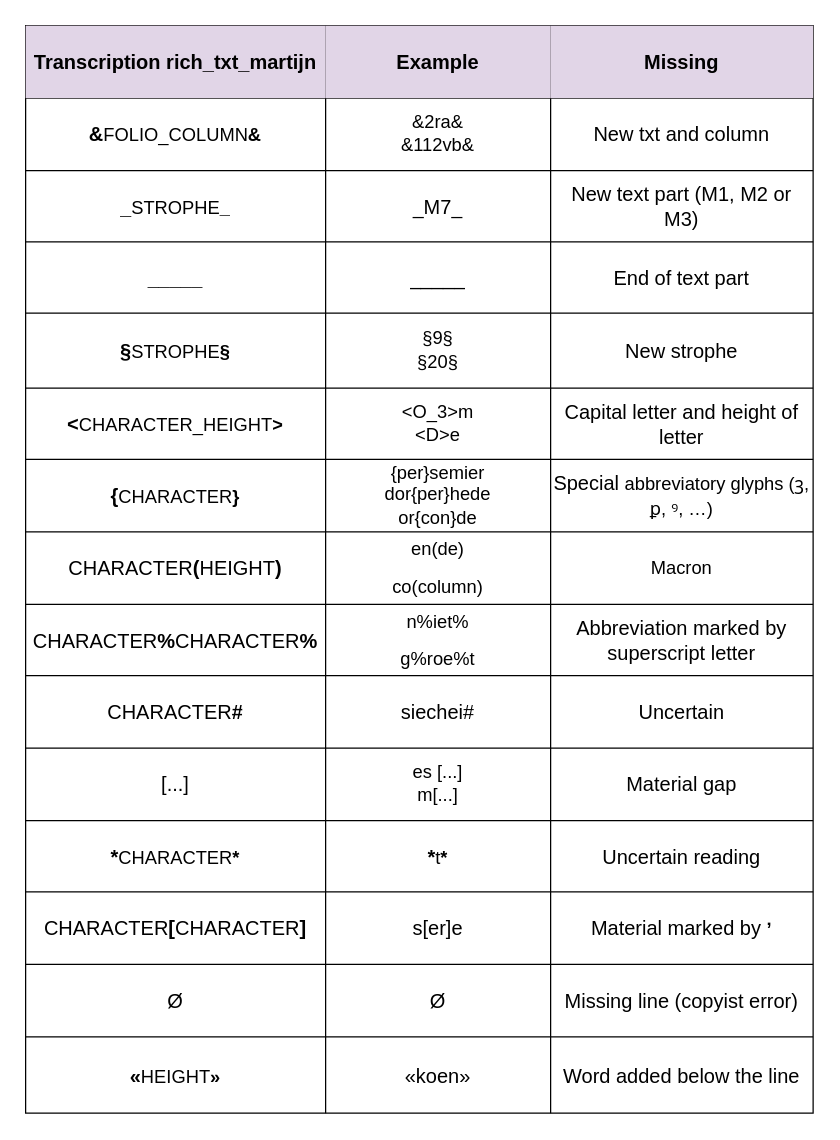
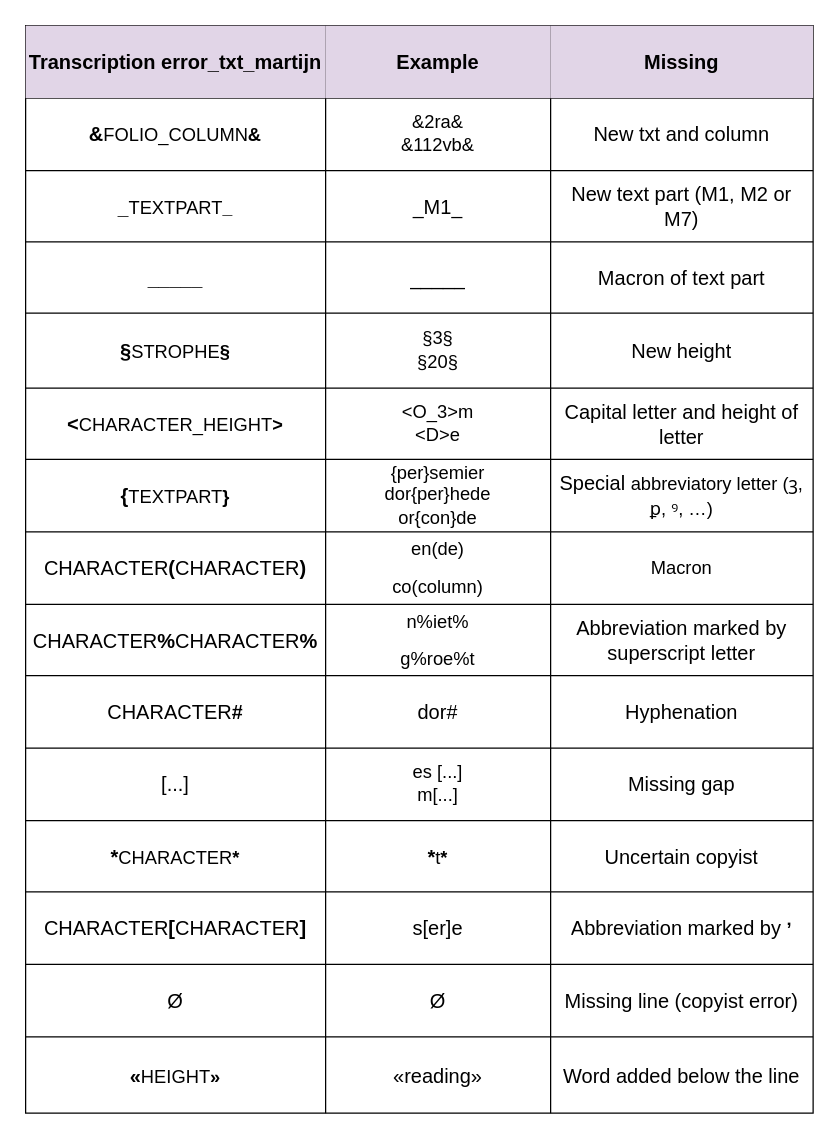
node "Transcription rich_txt_martijn": label "Transcription rich_txt_martijn" -> "Transcription error_txt_martijn"
node "_STROPHE_": label "_STROPHE_" -> "_TEXTPART_"
node "_M7_": label "_M7_" -> "_M1_"
node "New text part (M1, M2 or M3)": label "New text part (M1, M2 or M3)" -> "New text part (M1, M2 or M7)"
node "End of text part": label "End of text part" -> "Macron of text part"
node "§9§ §20§": label "§9§ §20§" -> "§3§ §20§"
node "New strophe": label "New strophe" -> "New height"
node "{CHARACTER}": label "{CHARACTER}" -> "{TEXTPART}"
node "Special abbreviatory glyphs (ꝫ, ꝑ, ꝰ, …)": label "Special abbreviatory glyphs (ꝫ, ꝑ, ꝰ, …)" -> "Special abbreviatory letter (ꝫ, ꝑ, ꝰ, …)"
node "CHARACTER(HEIGHT)": label "CHARACTER(HEIGHT)" -> "CHARACTER(CHARACTER)"
node "siechei#": label "siechei#" -> "dor#"
node "Uncertain": label "Uncertain" -> "Hyphenation"
node "Material gap": label "Material gap" -> "Missing gap"
node "Uncertain reading": label "Uncertain reading" -> "Uncertain copyist"
node "Material marked by ʼ": label "Material marked by ʼ" -> "Abbreviation marked by ʼ"
node "«koen»": label "«koen»" -> "«reading»"
